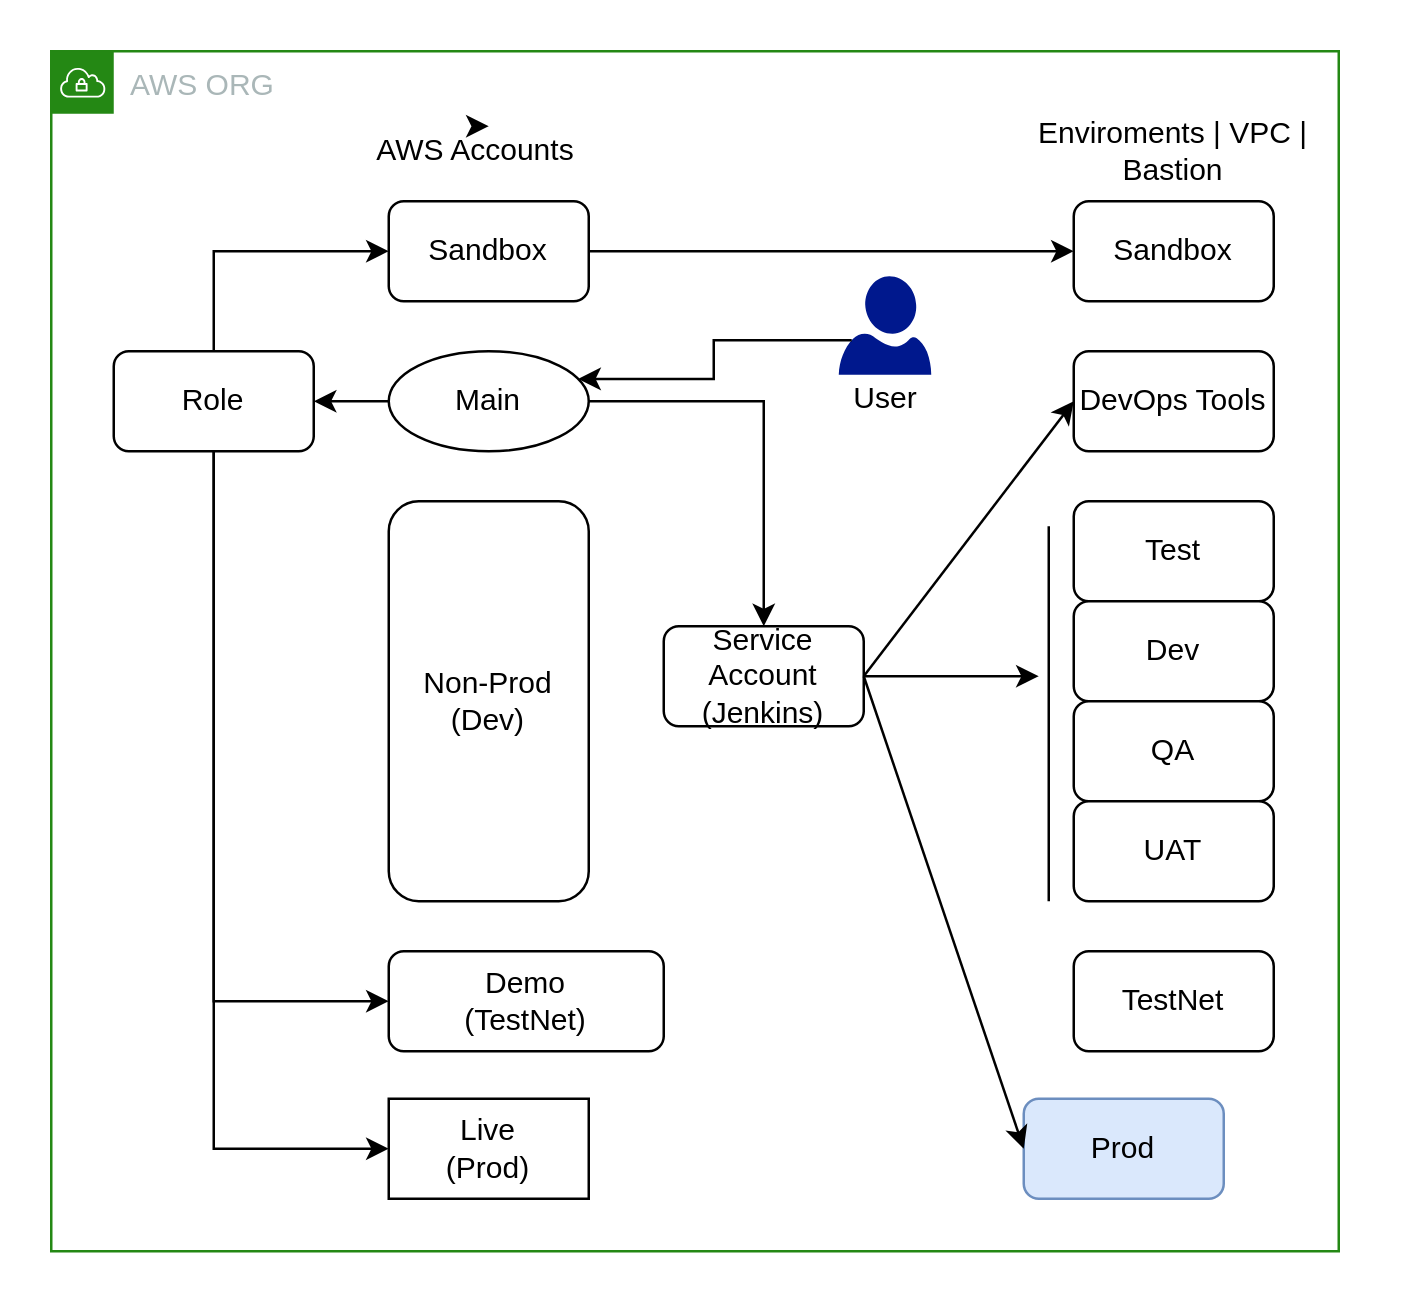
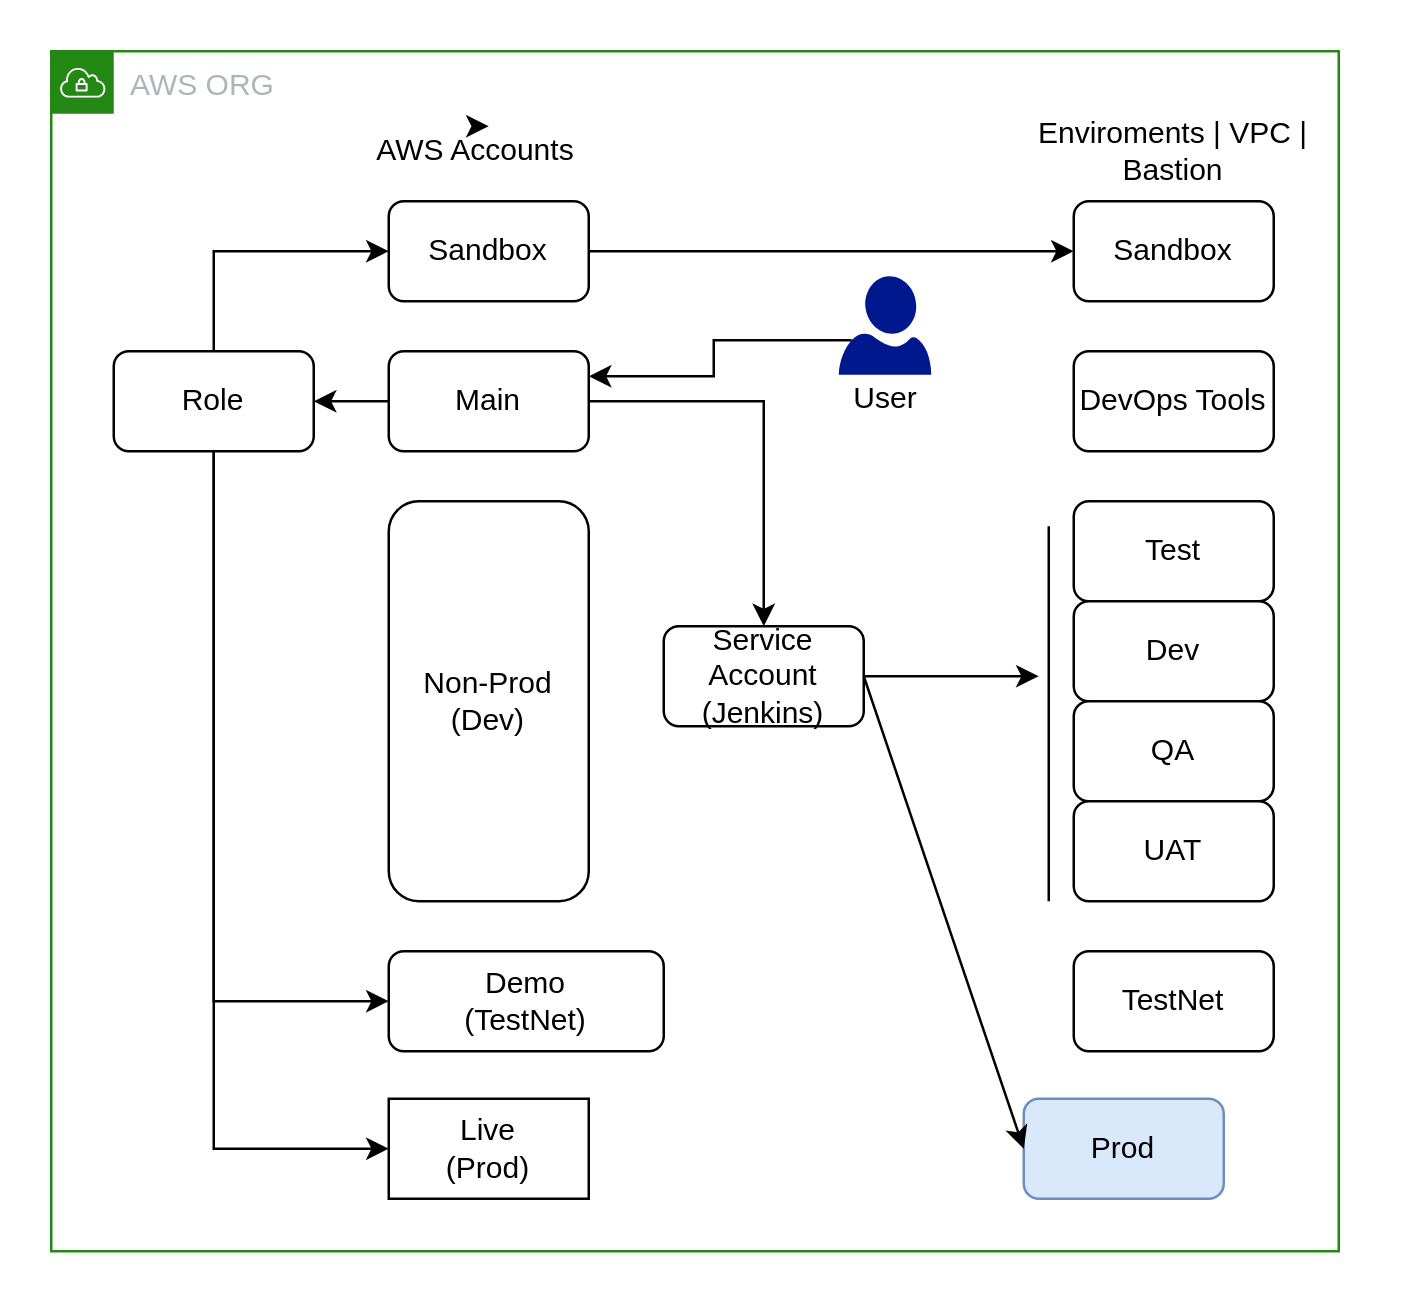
node "Main": shape ellipse -> rounded rectangle
edge "Service Account (Jenkins)" -> "DevOps Tools": removed
